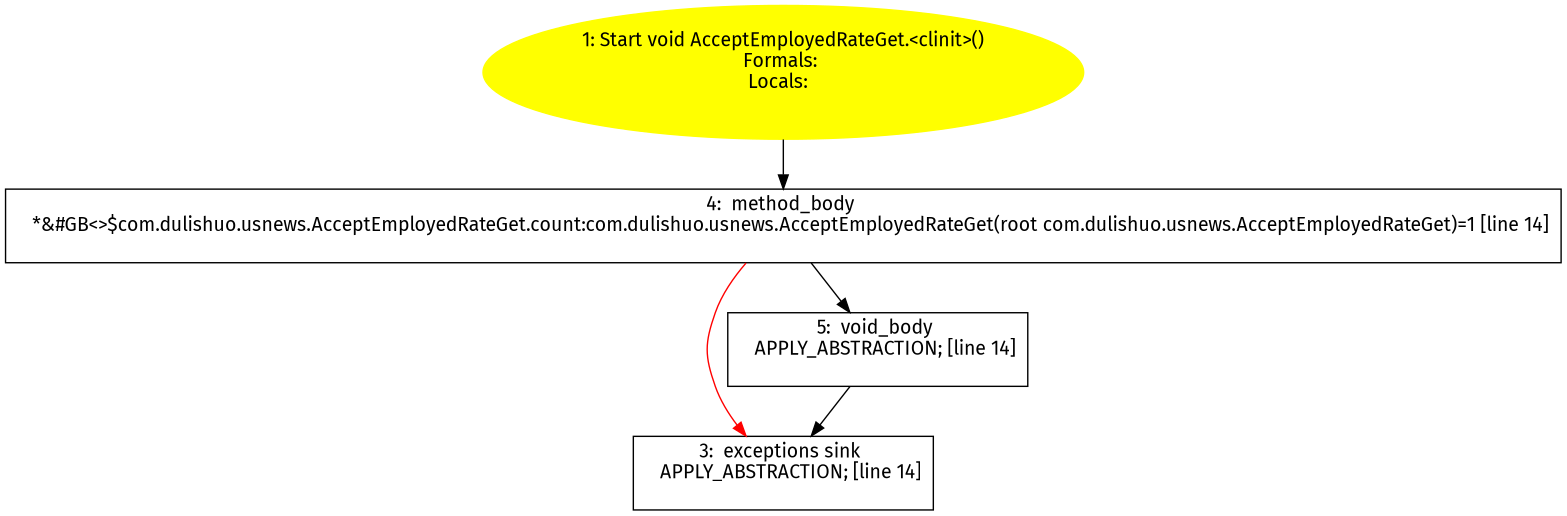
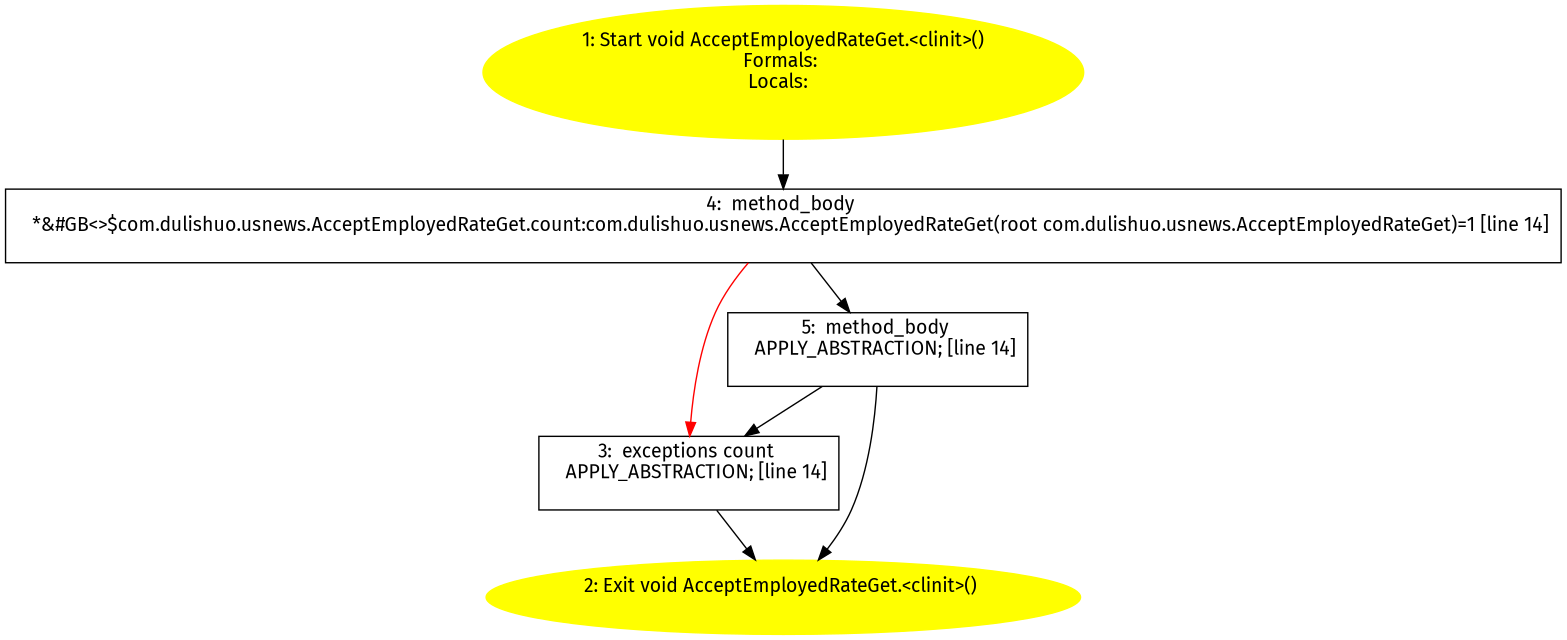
node "5:  void_body APPLY_ABSTRACTION; [line 14]": label "5:  void_body APPLY_ABSTRACTION; [line 14]" -> "5:  method_body APPLY_ABSTRACTION; [line 14]"
node "3:  exceptions sink APPLY_ABSTRACTION; [line 14]": label "3:  exceptions sink APPLY_ABSTRACTION; [line 14]" -> "3:  exceptions count APPLY_ABSTRACTION; [line 14]"
node "2: Exit void AcceptEmployedRateGet.<clinit>()": added
